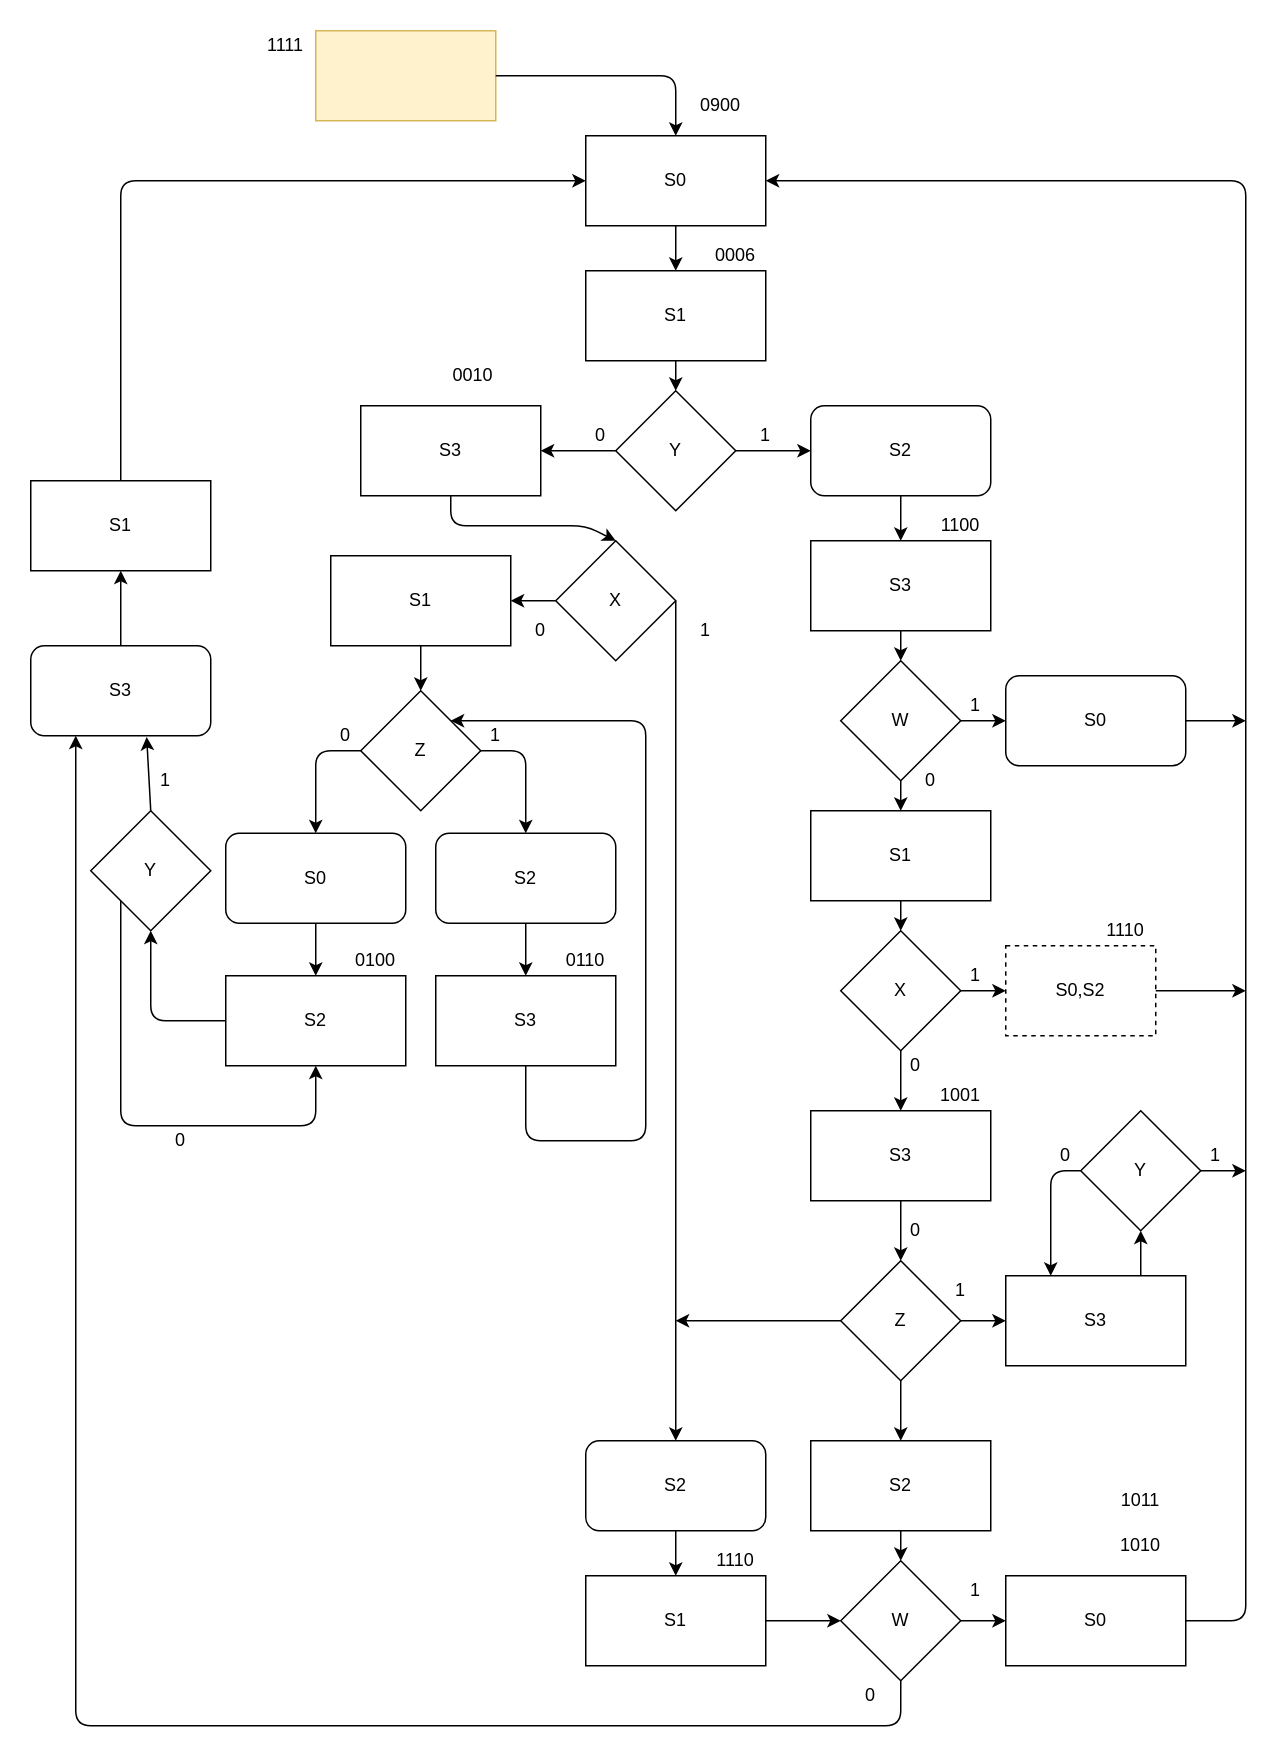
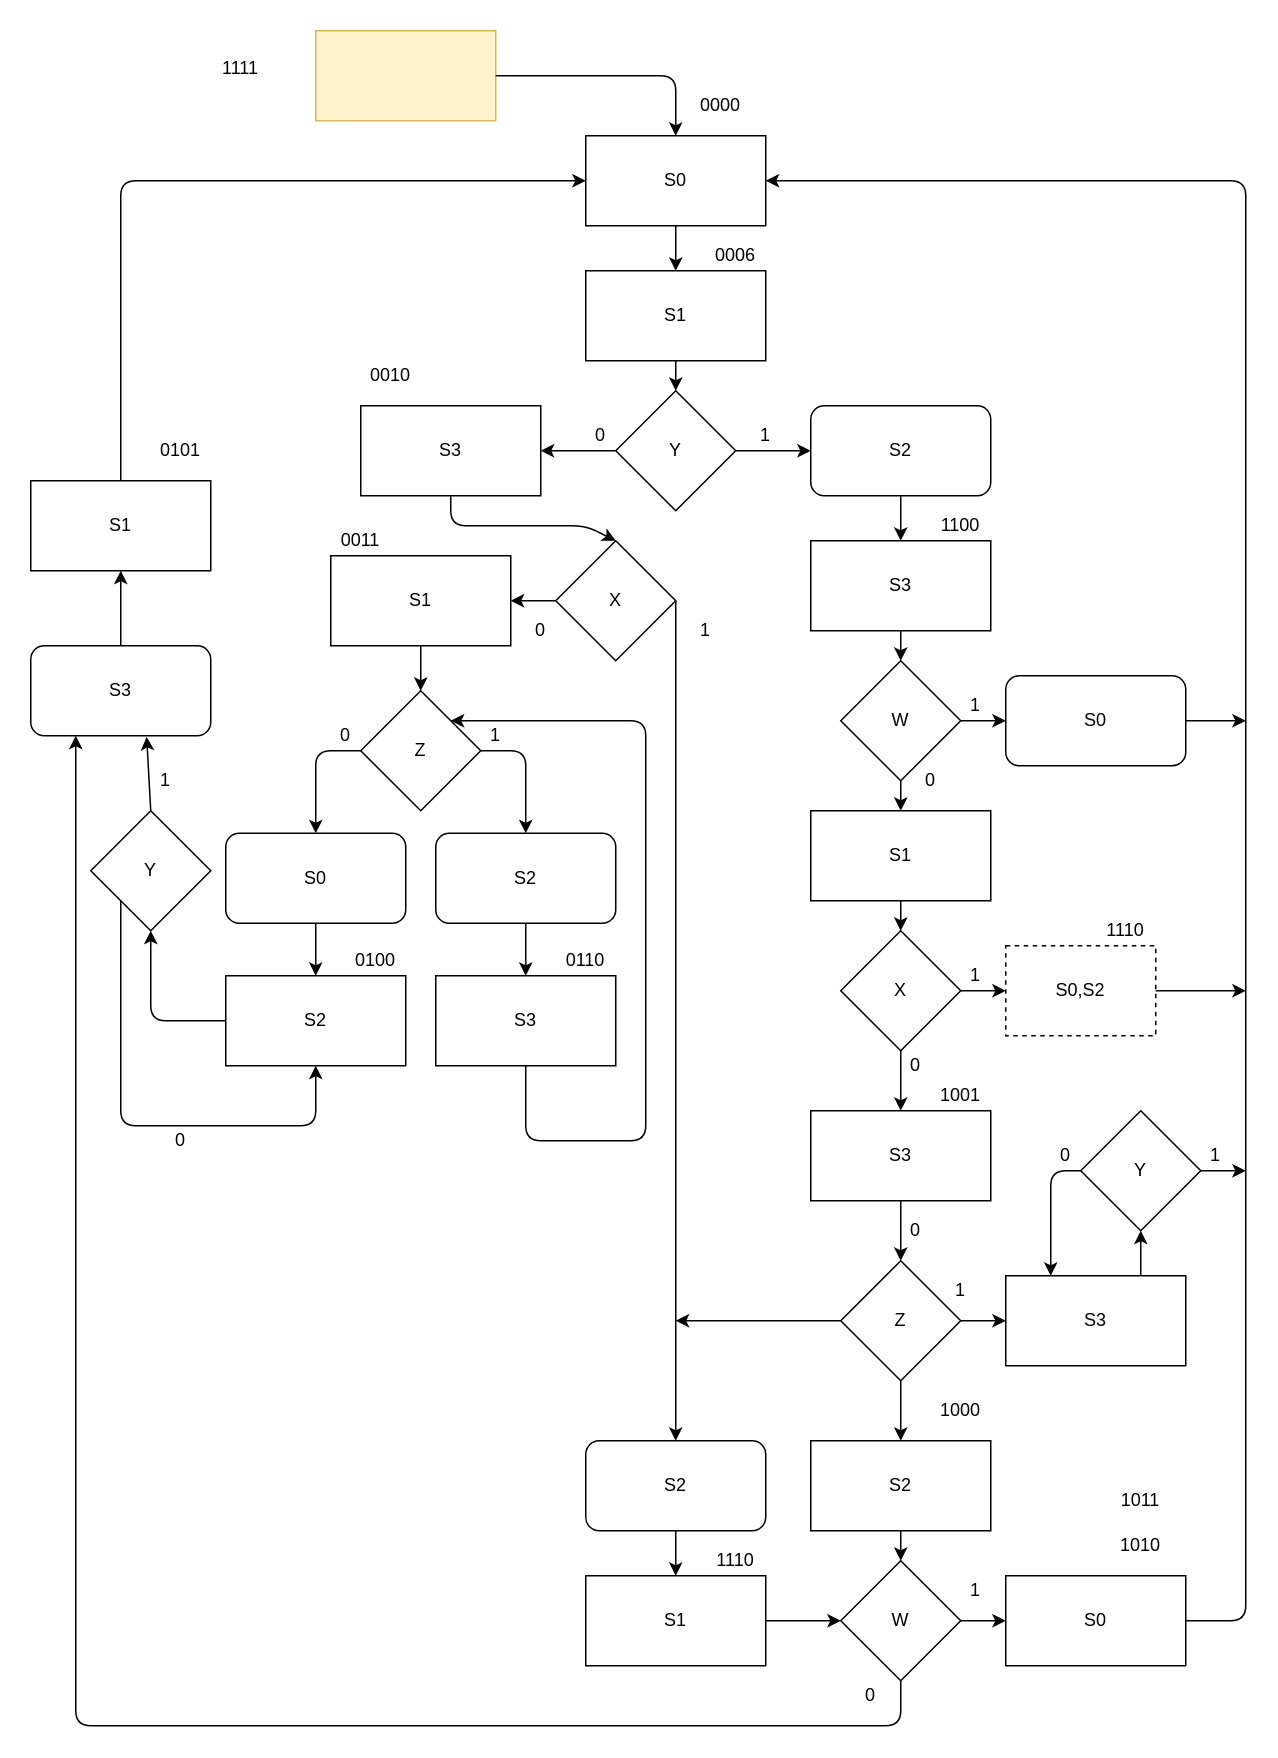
node "1111": moved (286, 46) -> (241, 68)
node "0900": label "0900" -> "0000"
node "0010": moved (473, 376) -> (391, 376)
node "0101": added
node "0011": added
node "1000": added
